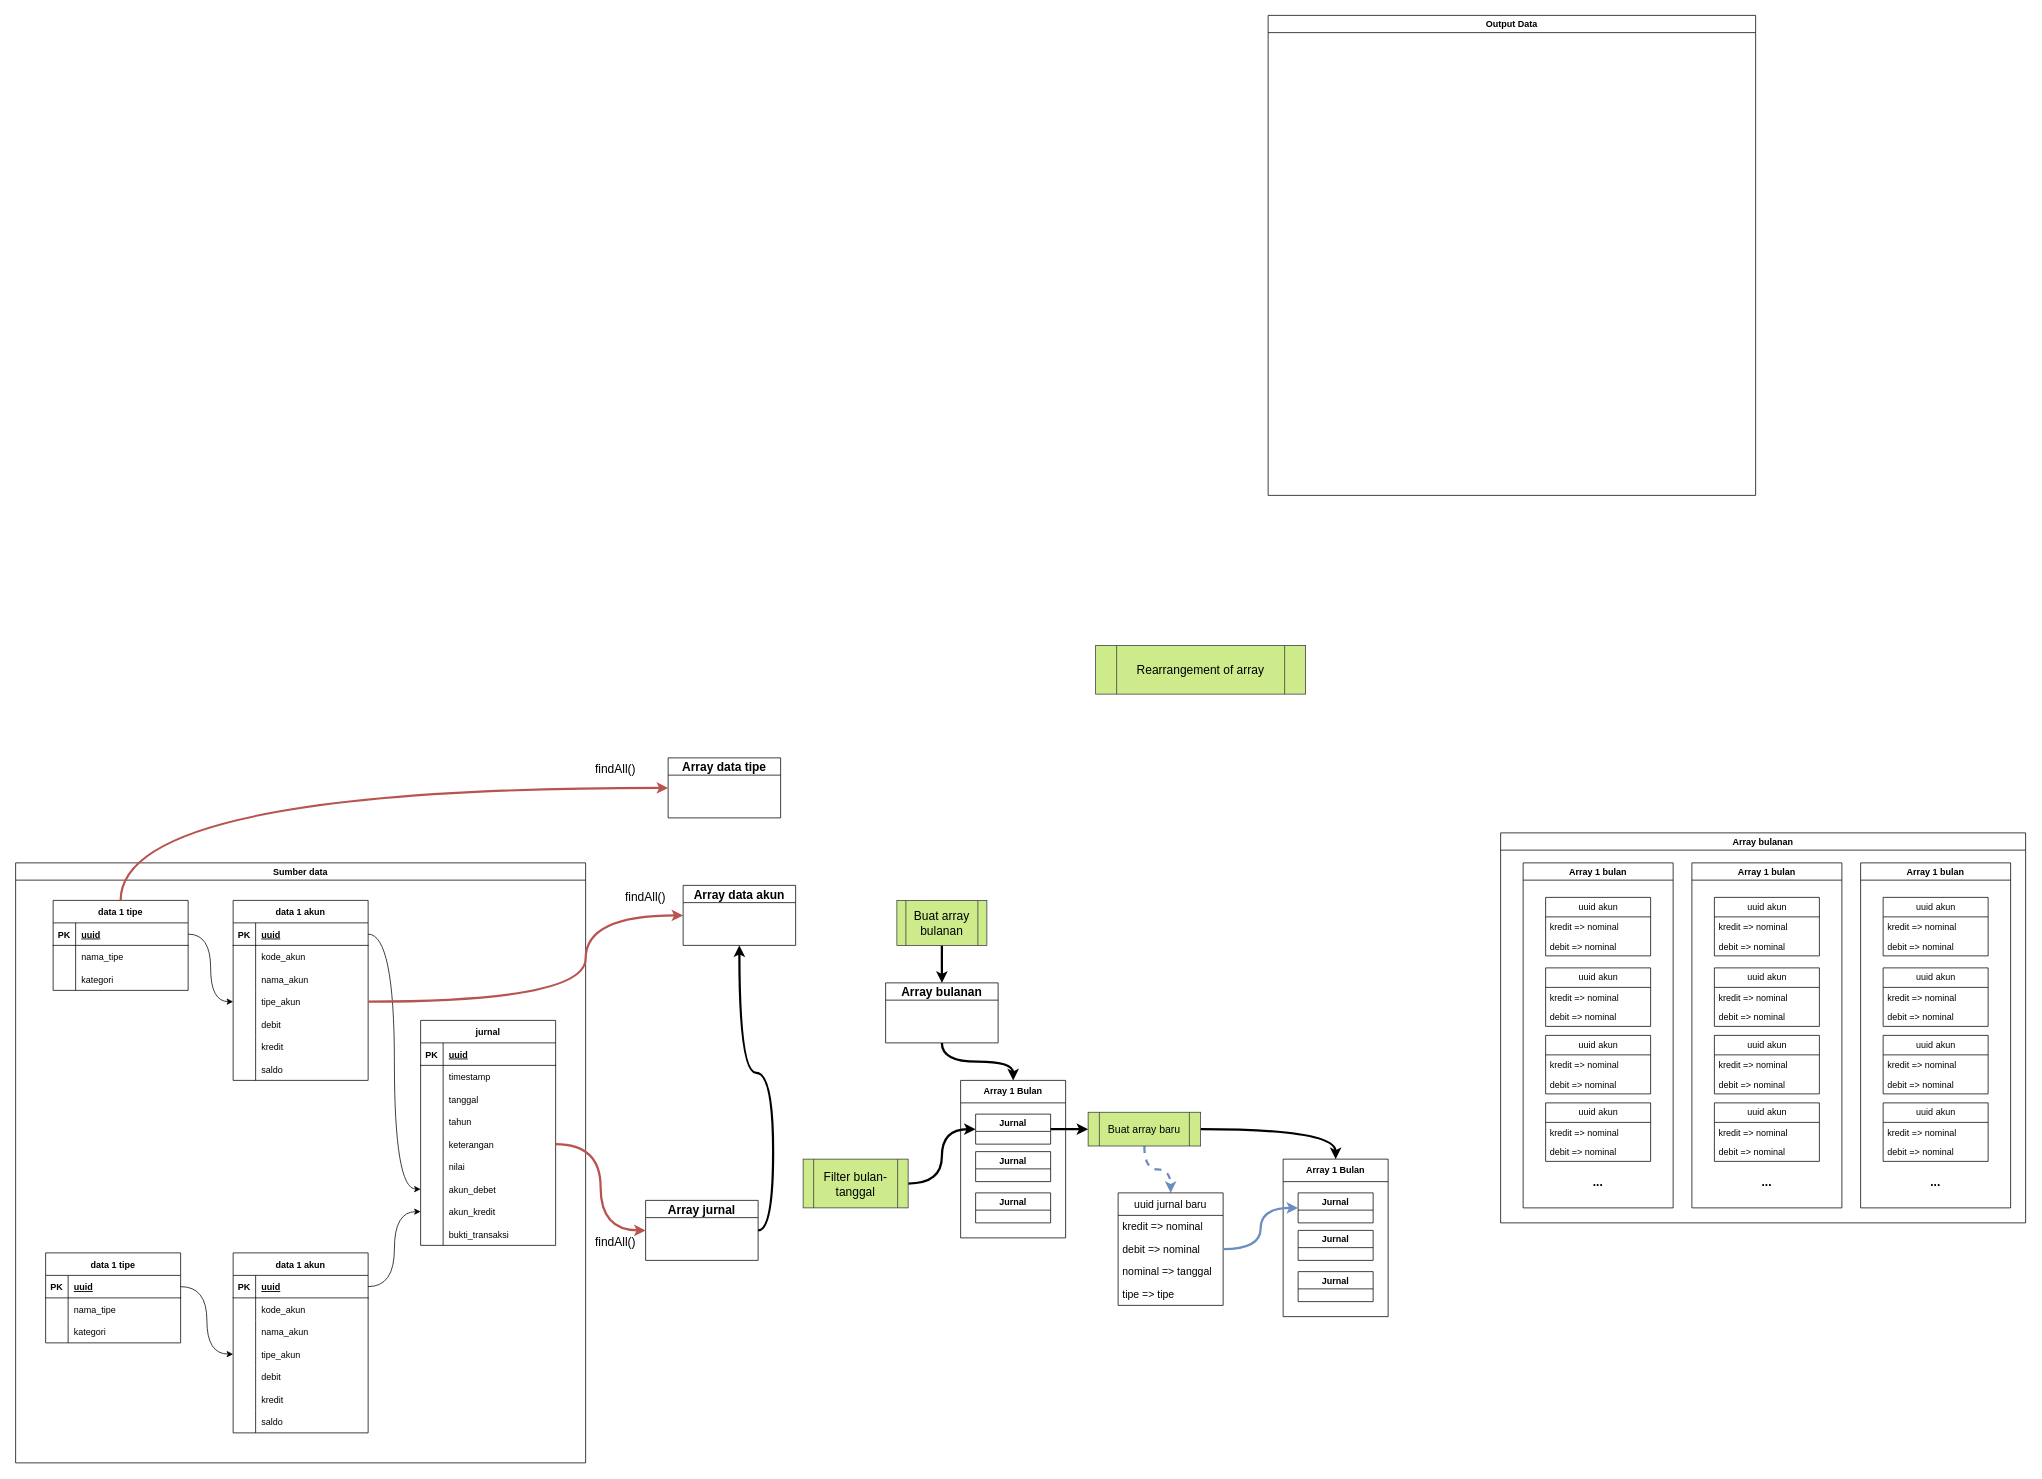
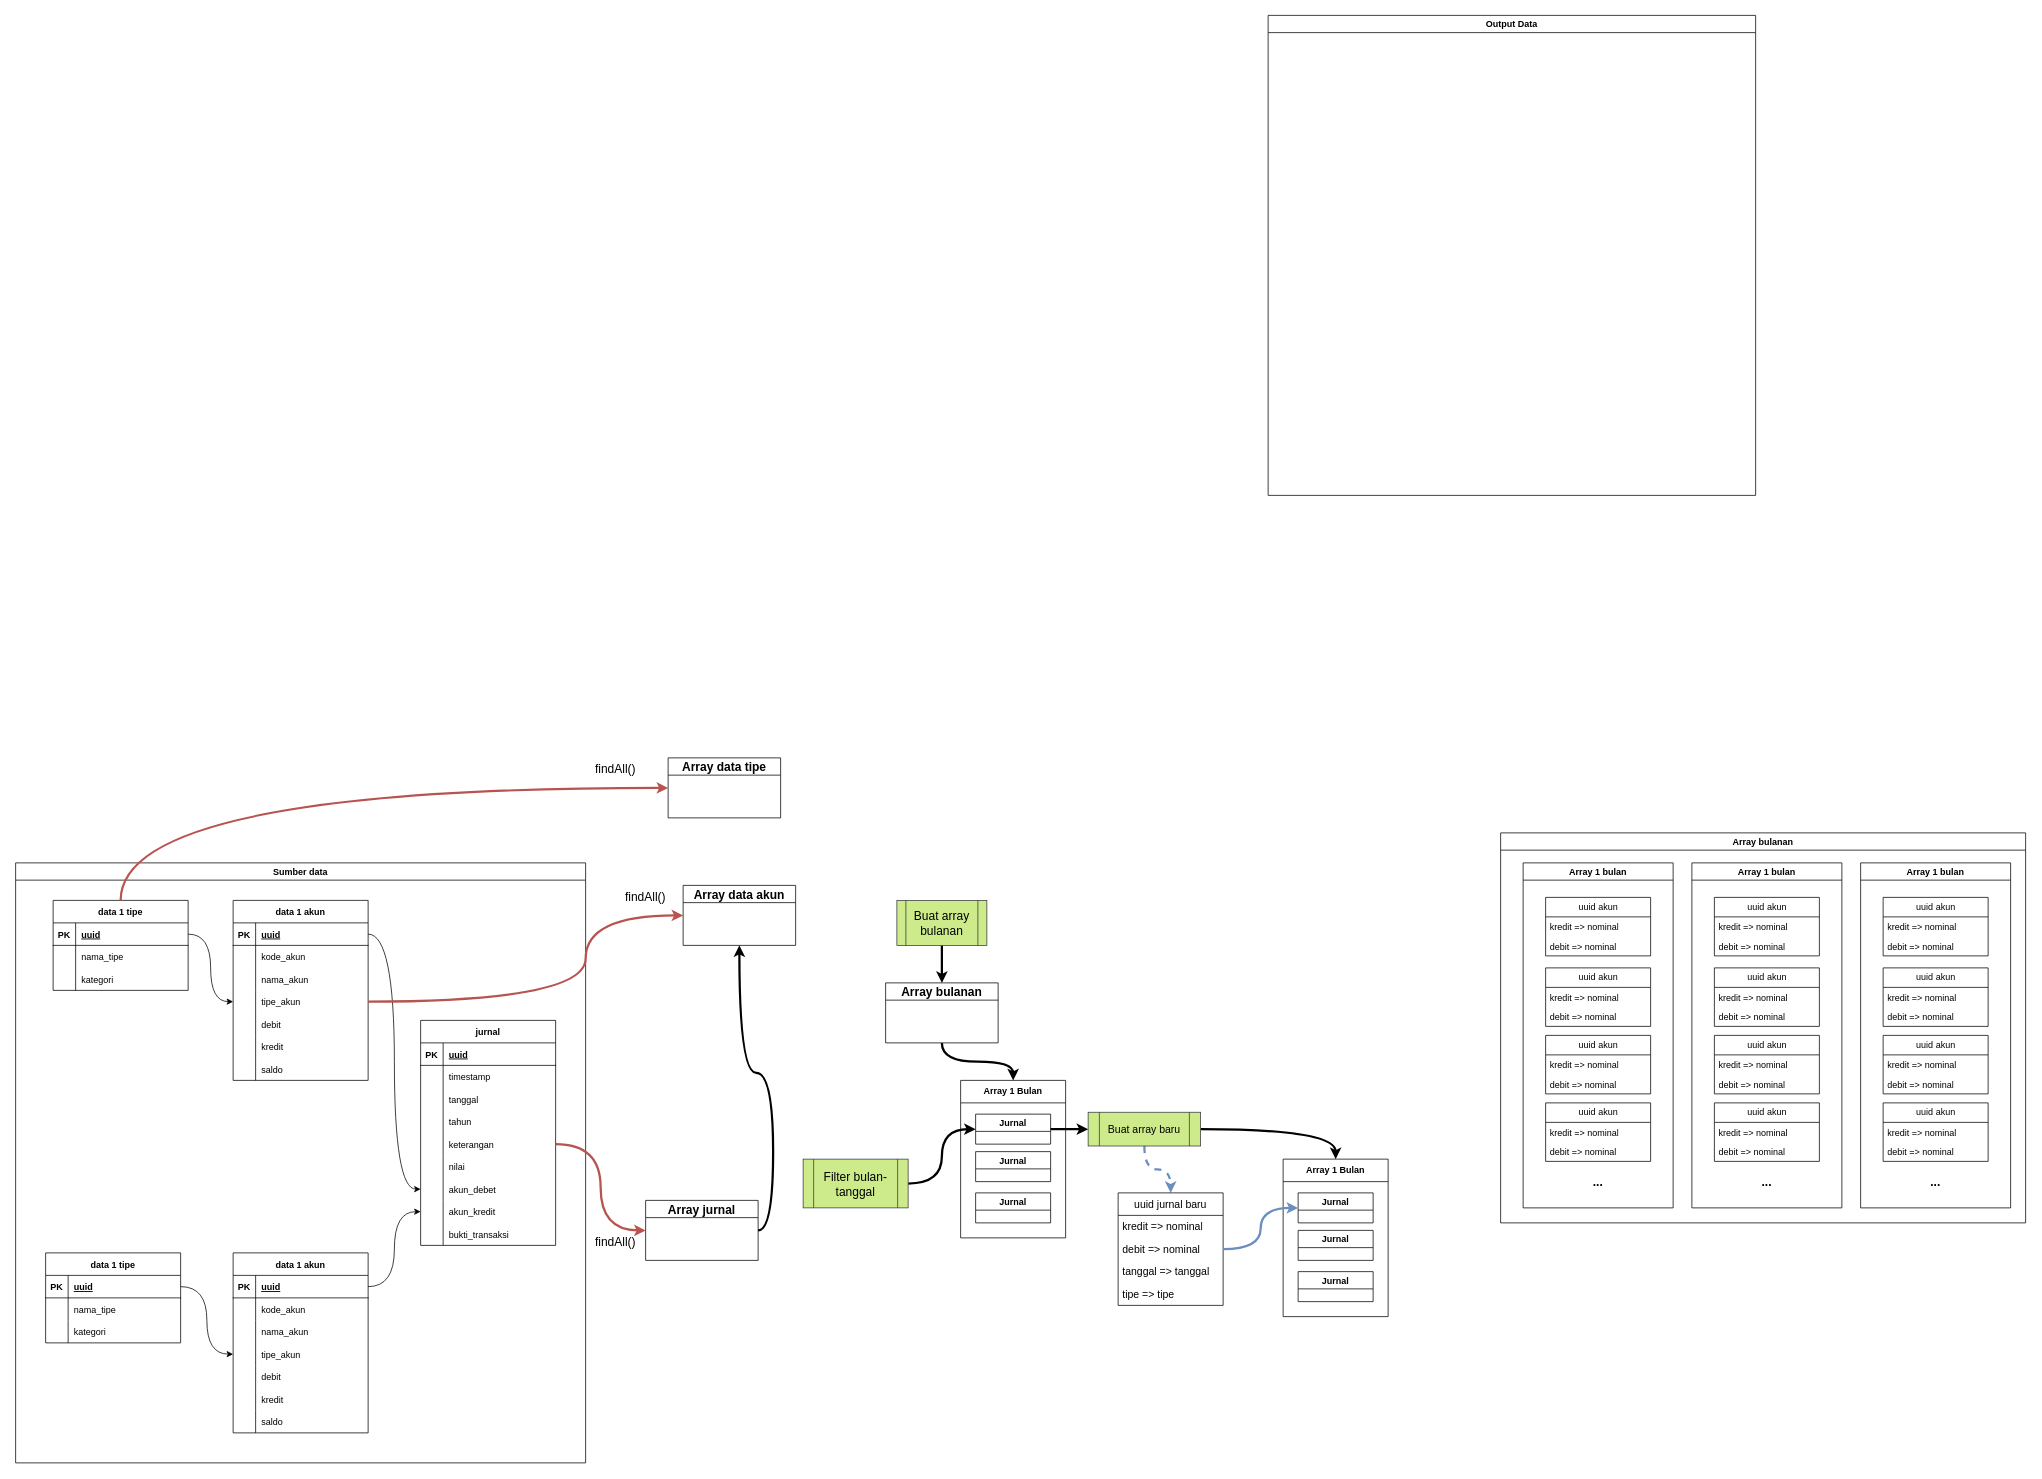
node "Rearrangement of array": removed
node "nominal => tanggal": label "nominal => tanggal" -> "tanggal => tanggal"
